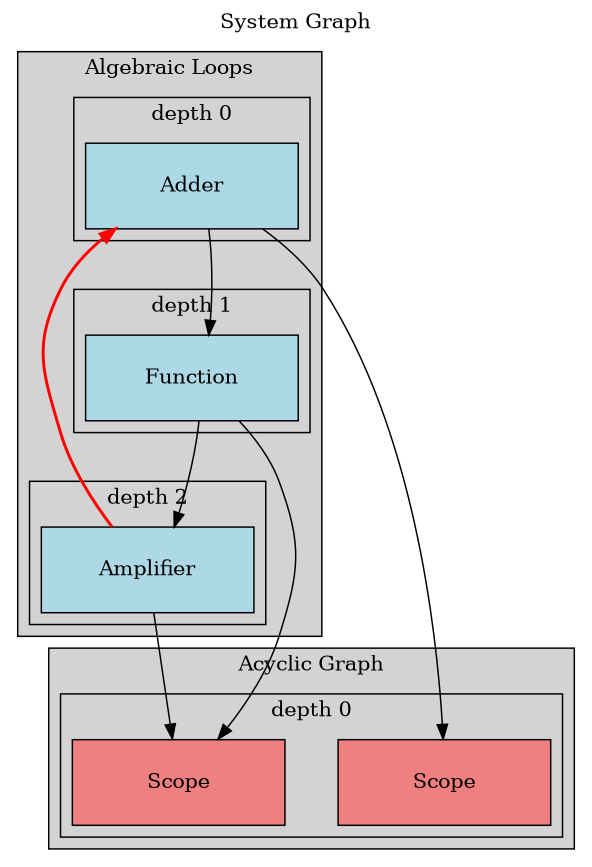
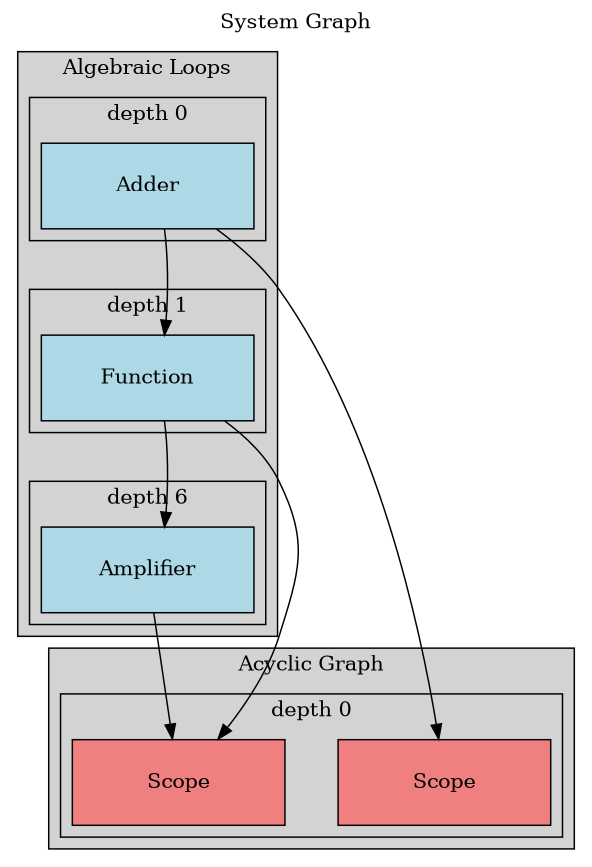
edge "Amplifier" -> "Adder": removed
cluster "depth 2": label "depth 2" -> "depth 6"
